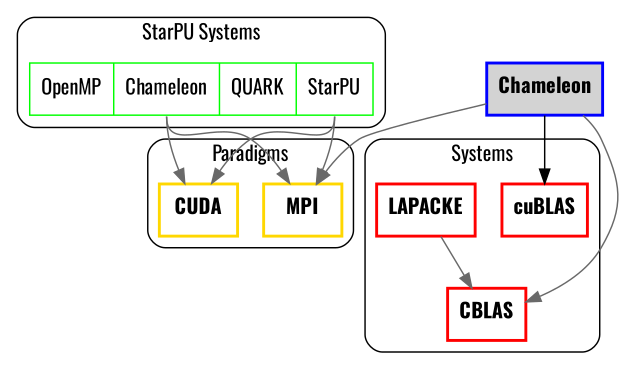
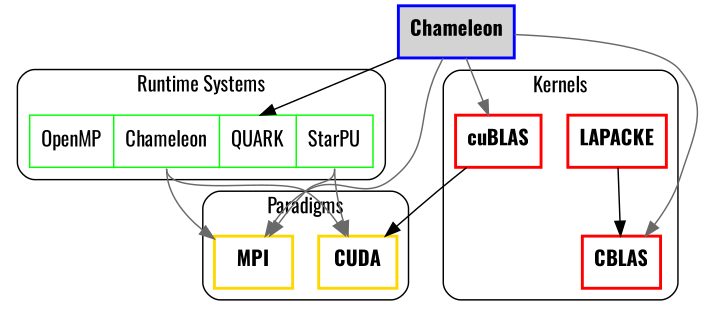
cluster "StarPU Systems": label "StarPU Systems" -> "Runtime Systems"
edge "Chameleon" -> "OpenMP": added
edge "Chameleon" -> "cuBLAS": color black -> dimgrey
cluster "Systems": label "Systems" -> "Kernels"
edge "cuBLAS" -> "CUDA": added
edge "LAPACKE" -> "CBLAS": color dimgrey -> black
